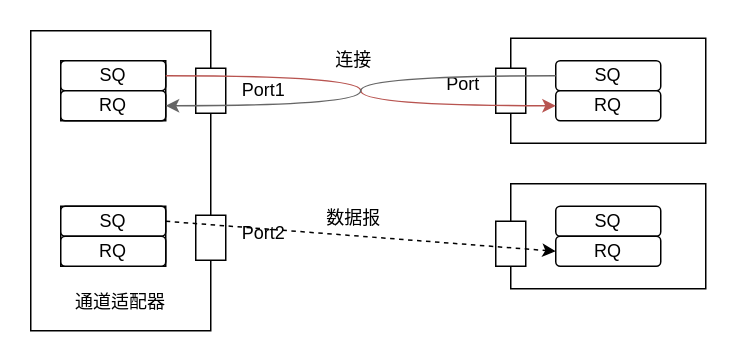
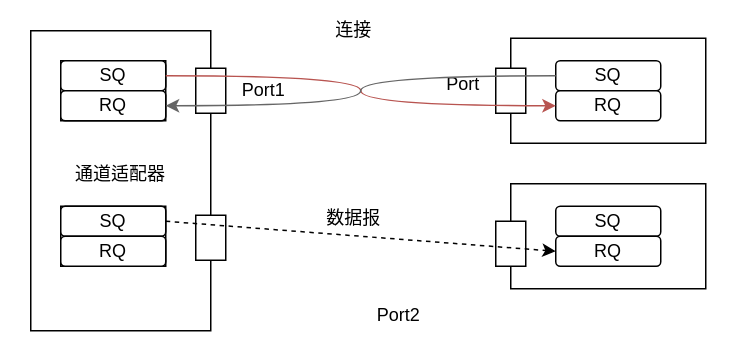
node "连接": moved (353, 61) -> (353, 31)
node "Port2": moved (263, 233) -> (398, 316)
node "通道适配器": moved (121, 302) -> (121, 175)
